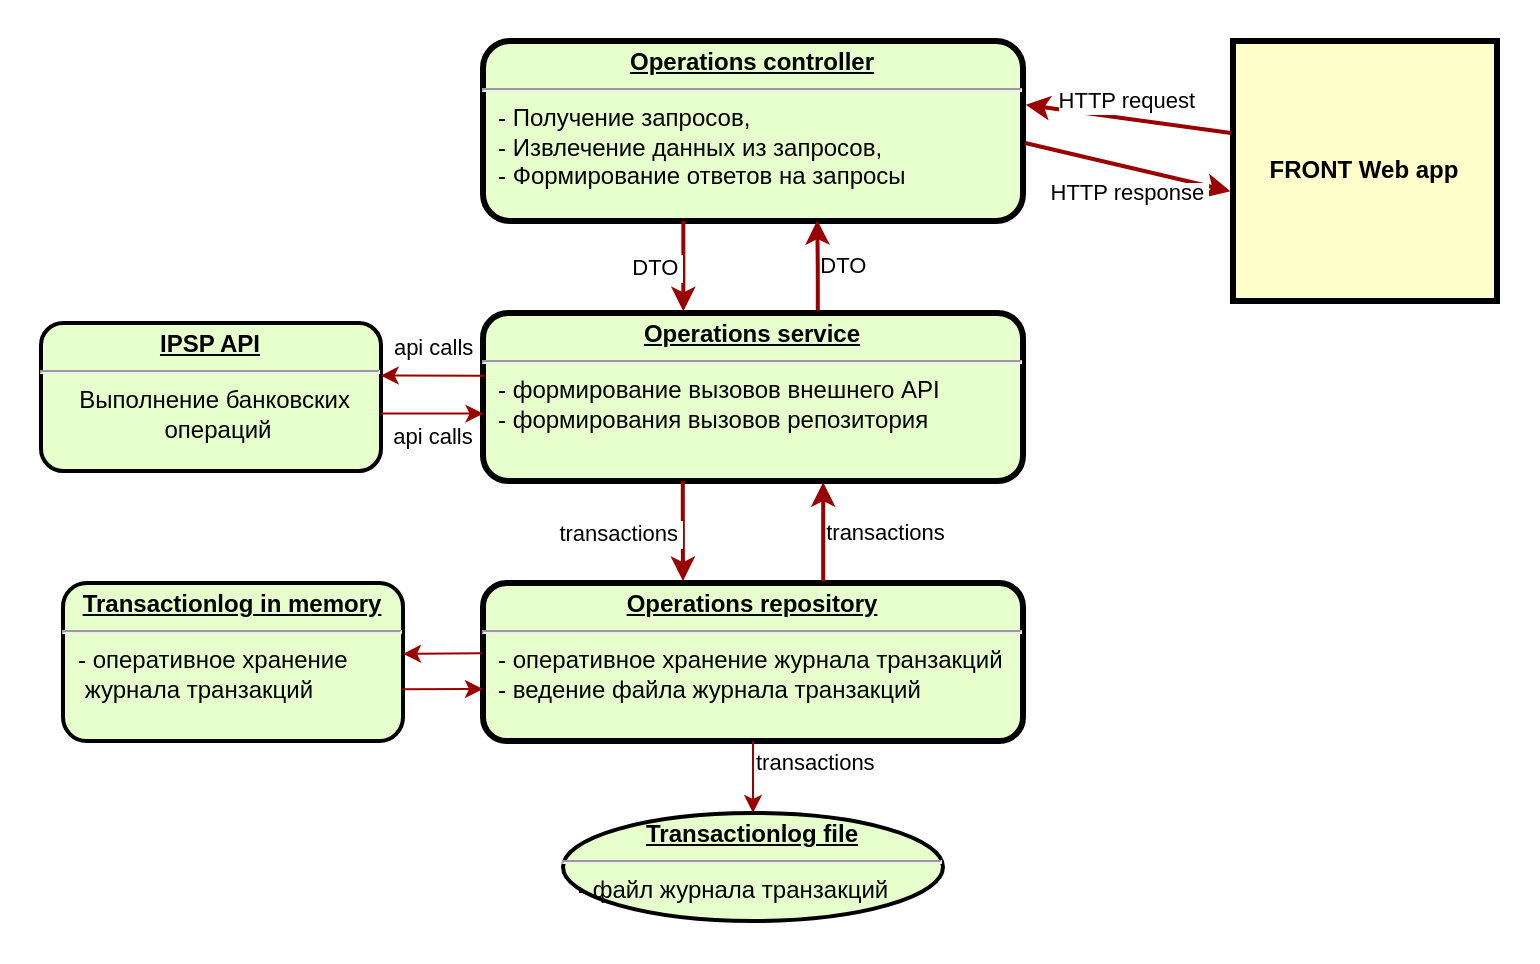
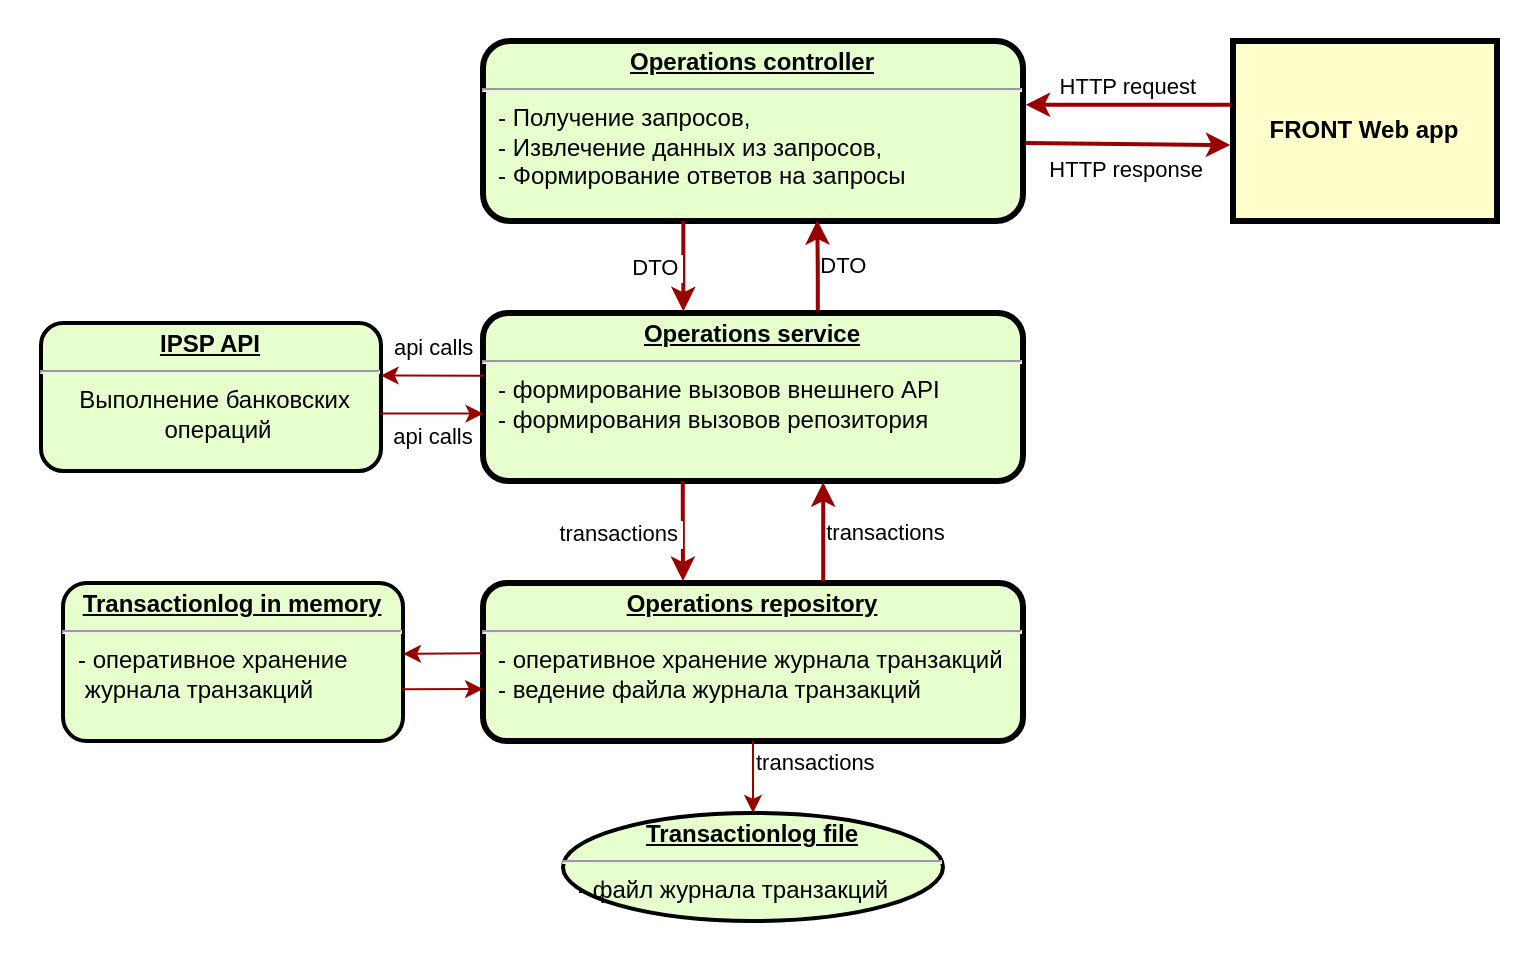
node "FRONT Web app": size 264x260 -> 264x180
